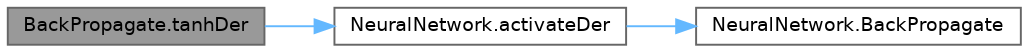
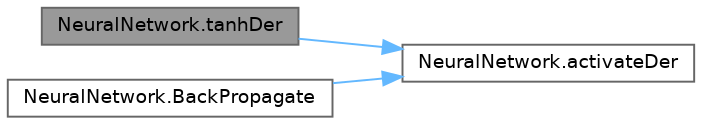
node "BackPropagate.tanhDer": label "BackPropagate.tanhDer" -> "NeuralNetwork.tanhDer"
edge "NeuralNetwork.activateDer" -> "NeuralNetwork.BackPropagate": reversed
